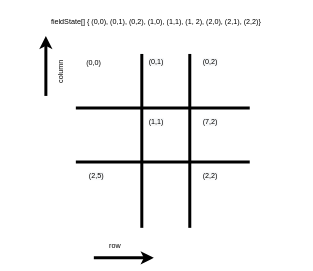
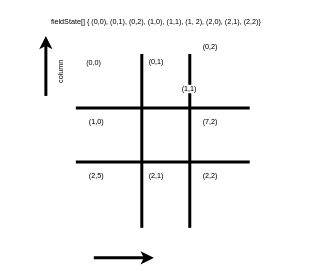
node "(0,2)": moved (217, 63) -> (217, 48)
node "(1,0)": added
node "(1,1)": moved (163, 123) -> (196, 90)
node "(2,1)": added
node "row": removed
